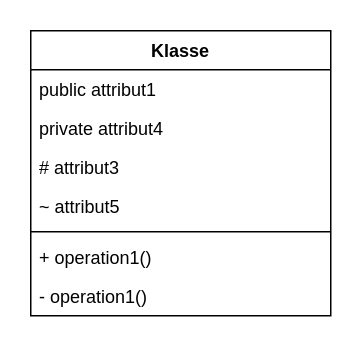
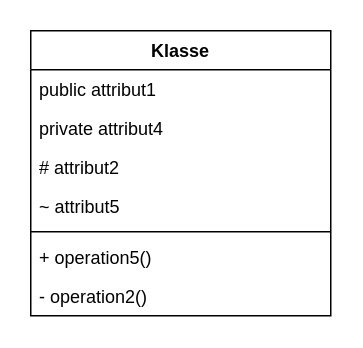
node "# attribut3": label "# attribut3" -> "# attribut2"
node "+ operation1()": label "+ operation1()" -> "+ operation5()"
node "- operation1()": label "- operation1()" -> "- operation2()"
